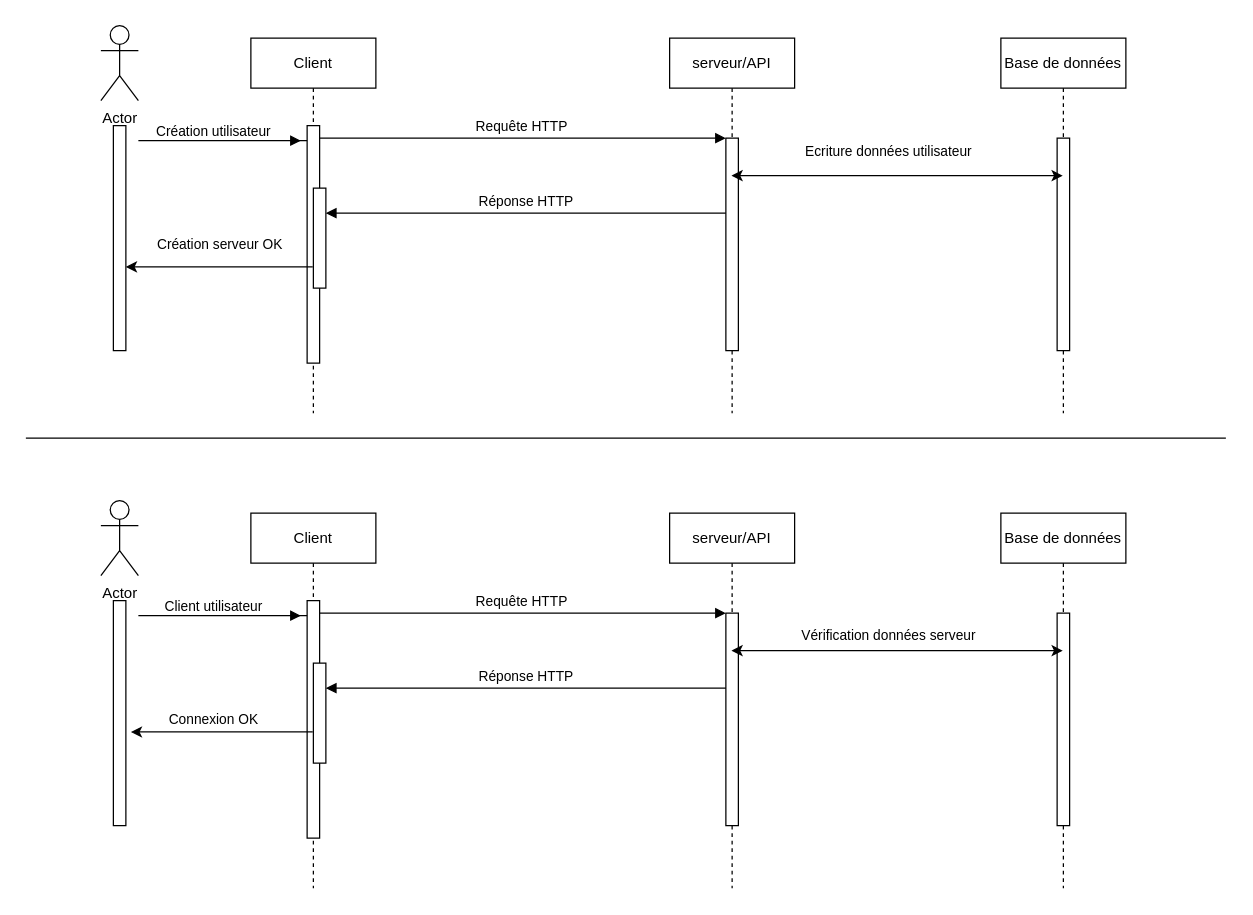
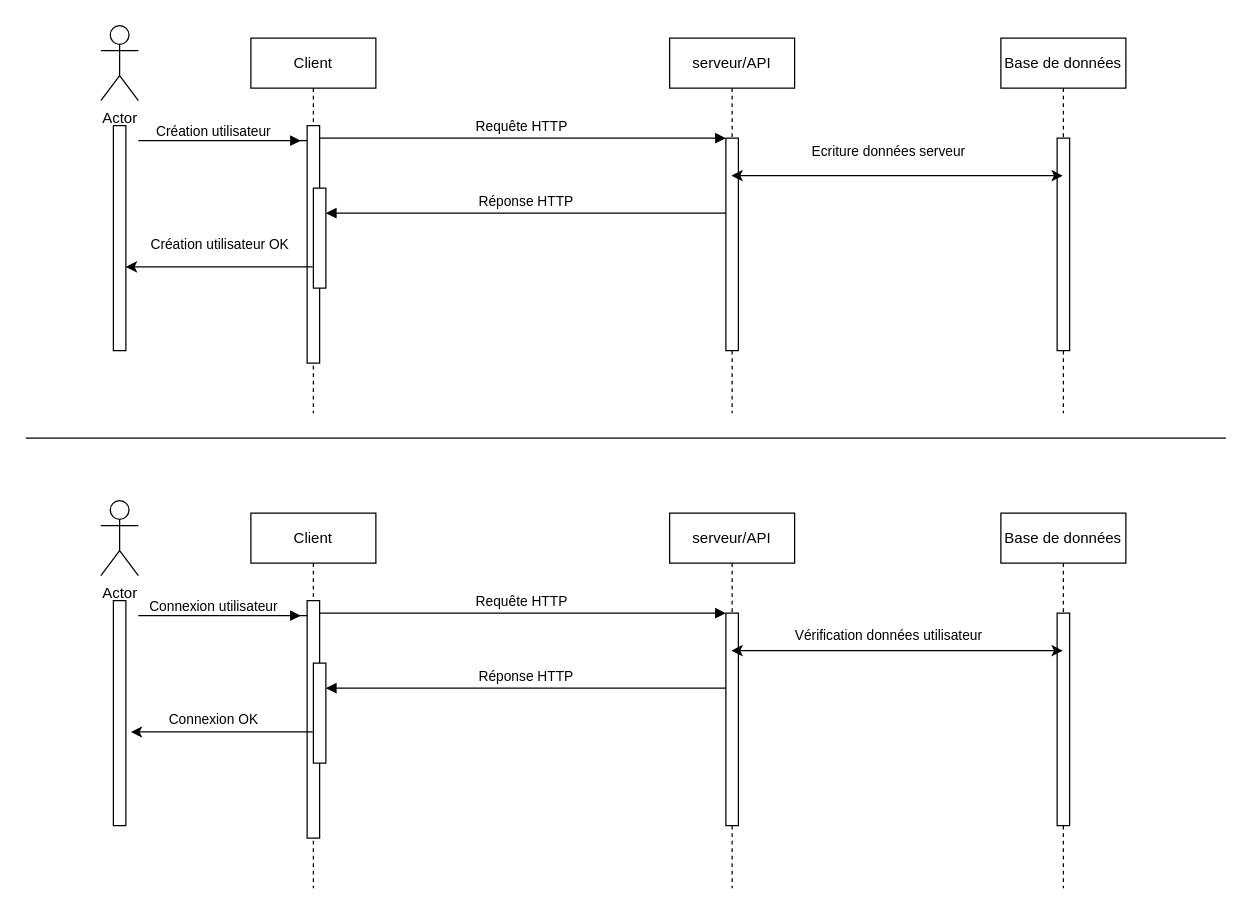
node "Ecriture données utilisateur": label "Ecriture données utilisateur" -> "Ecriture données serveur"
node "Création serveur OK": label "Création serveur OK" -> "Création utilisateur OK"
node "Client utilisateur": label "Client utilisateur" -> "Connexion utilisateur"
node "Vérification données serveur": label "Vérification données serveur" -> "Vérification données utilisateur"
